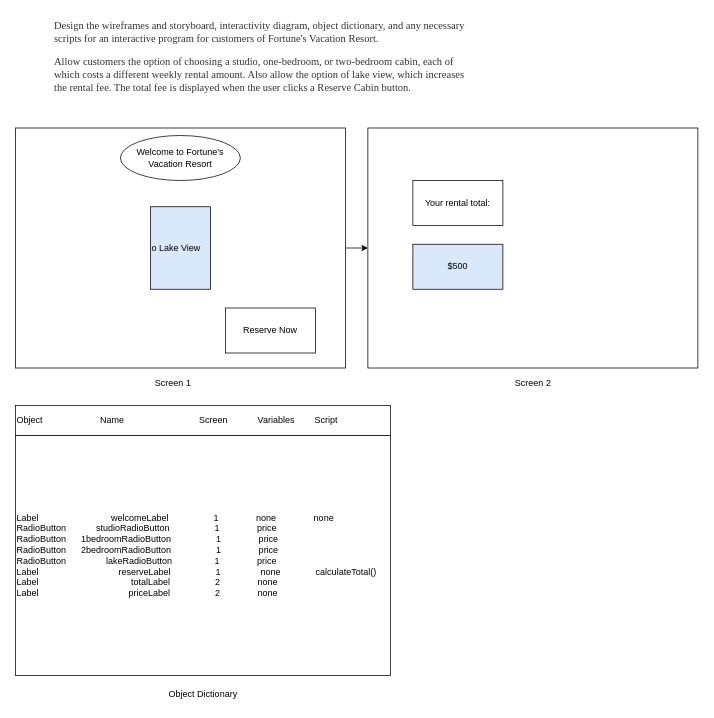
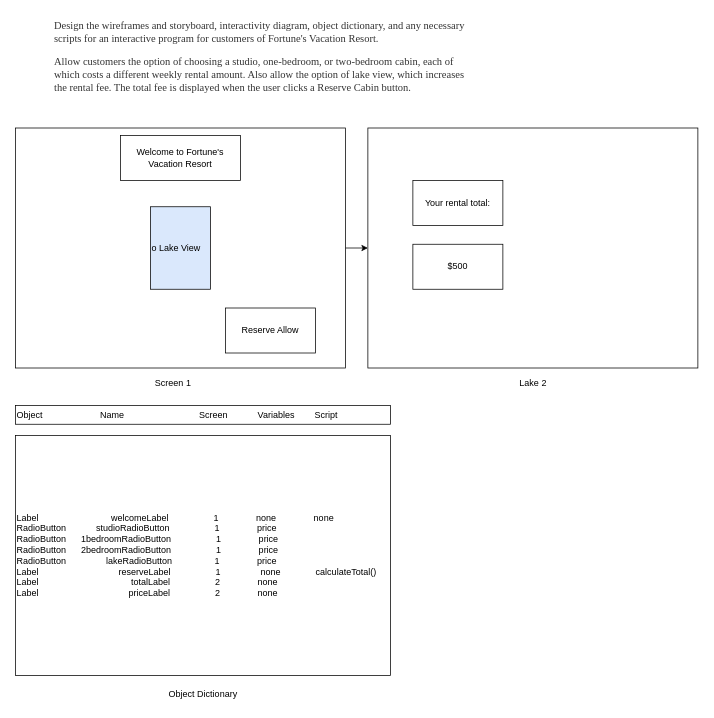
node "Welcome to Fortune's Vacation Resort": shape ellipse -> rectangle
node "$500": fillcolor #dae8fc -> #ffffff
node "Reserve Now": label "Reserve Now" -> "Reserve Allow"
node "Screen 2": label "Screen 2" -> "Lake 2"
node "Object Name Screen Variables Script": size 375x30 -> 375x19
